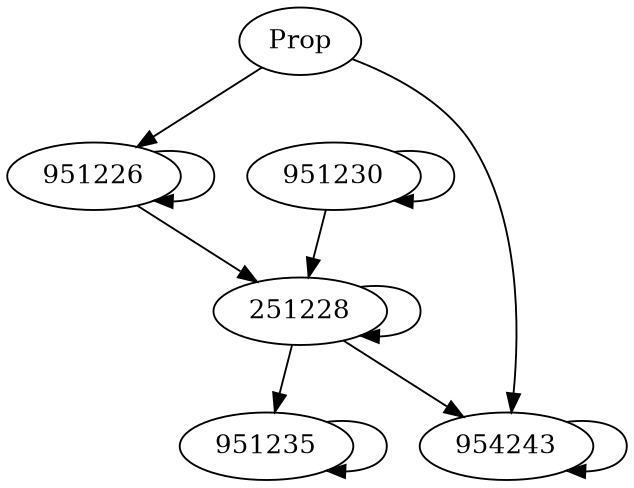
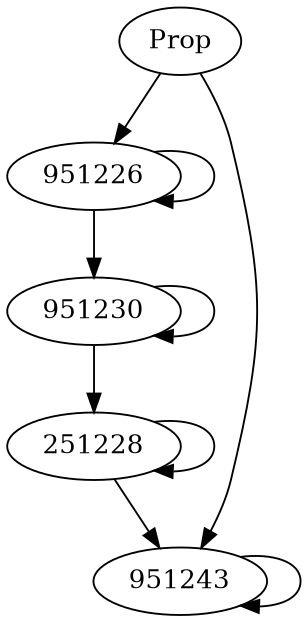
edge "951226" -> "251228": now "951226" -> "951230"
node "951235": removed
node "954243": label "954243" -> "951243"
